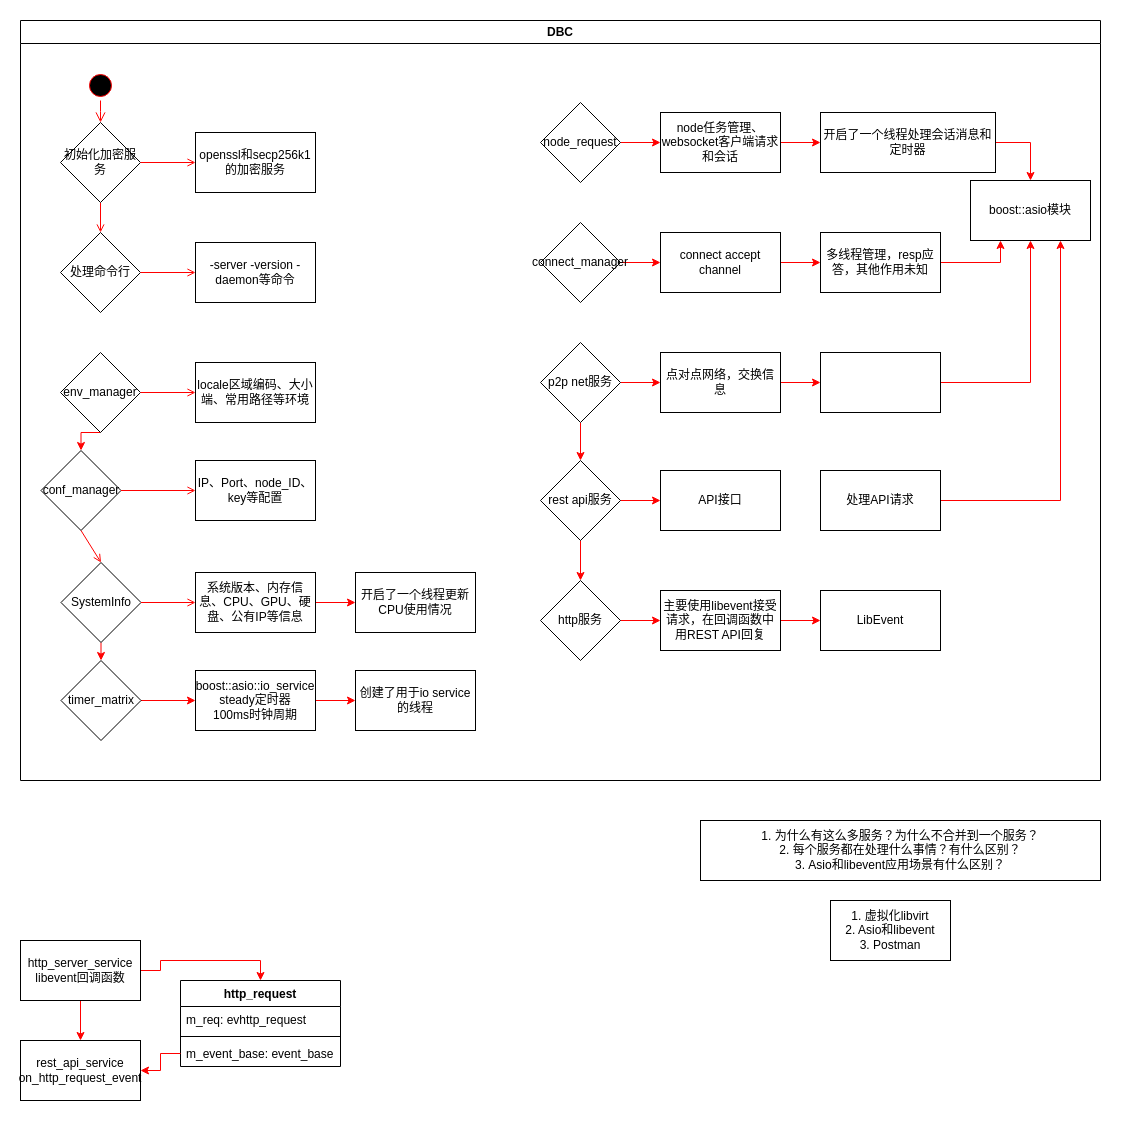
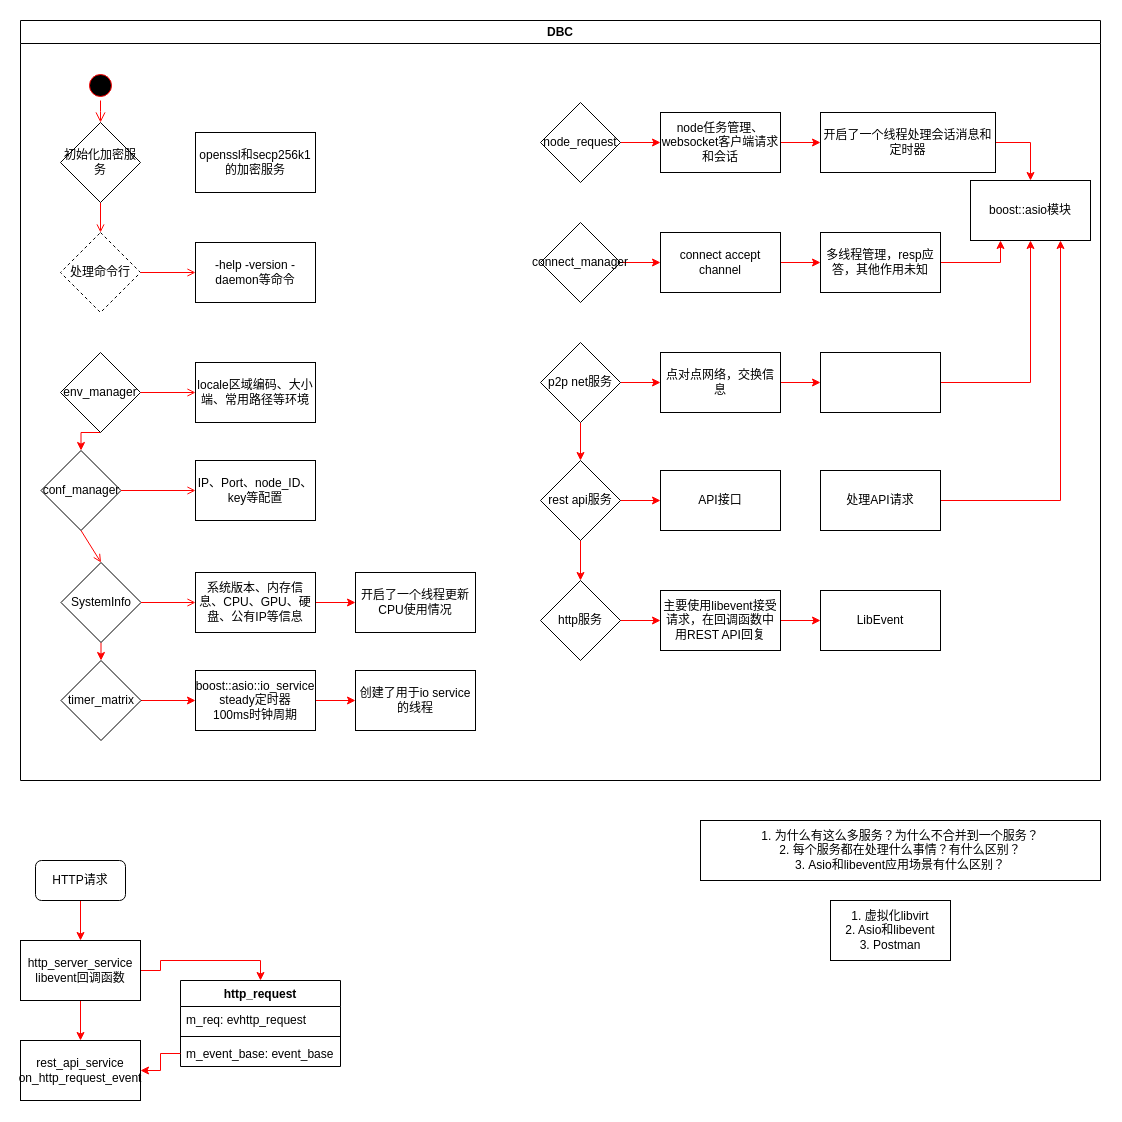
edge "初始化加密服务" -> "openssl和secp256k1的加密服务": removed
node "处理命令行": style solid -> dashed
node "-server -version -daemon等命令": label "-server -version -daemon等命令" -> "-help -version -daemon等命令"
node "HTTP请求": added
edge "HTTP请求" -> "http_server_service libevent回调函数": added
